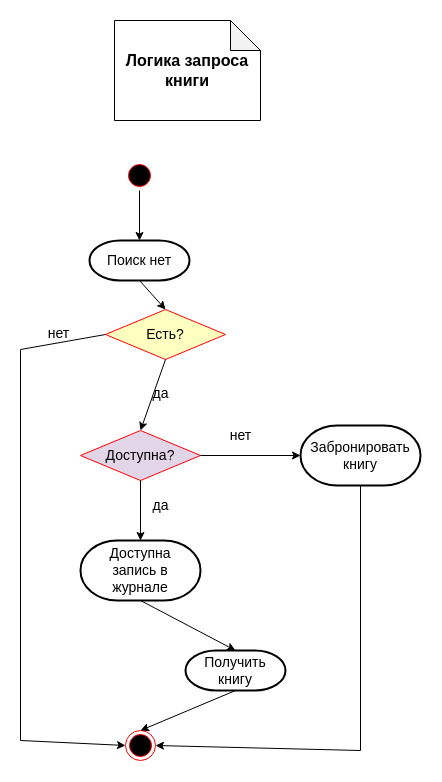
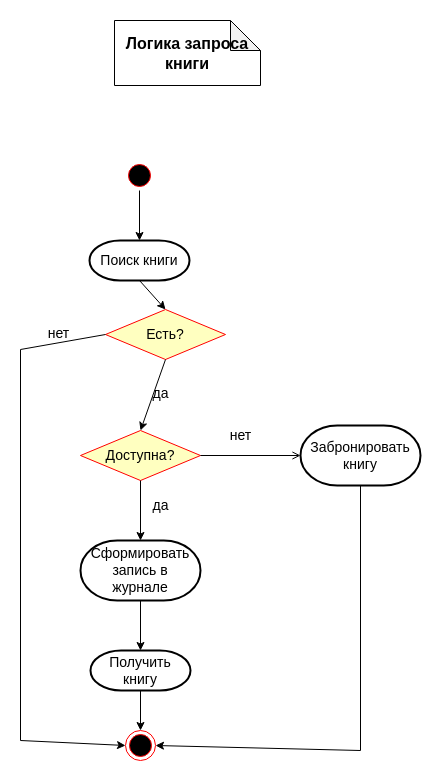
node "Логика запроса книги": size 146x100 -> 146x65
node "Поиск нет": label "Поиск нет" -> "Поиск книги"
node "Доступна?": fillcolor #e1d5e7 -> #ffffc0
edge "Доступна?" -> "Забронировать книгу": arrowhead classic -> open
node "Доступна запись в журнале": label "Доступна запись в журнале" -> "Сформировать запись в журнале"
node "Получить книгу": moved (236, 671) -> (141, 671)
